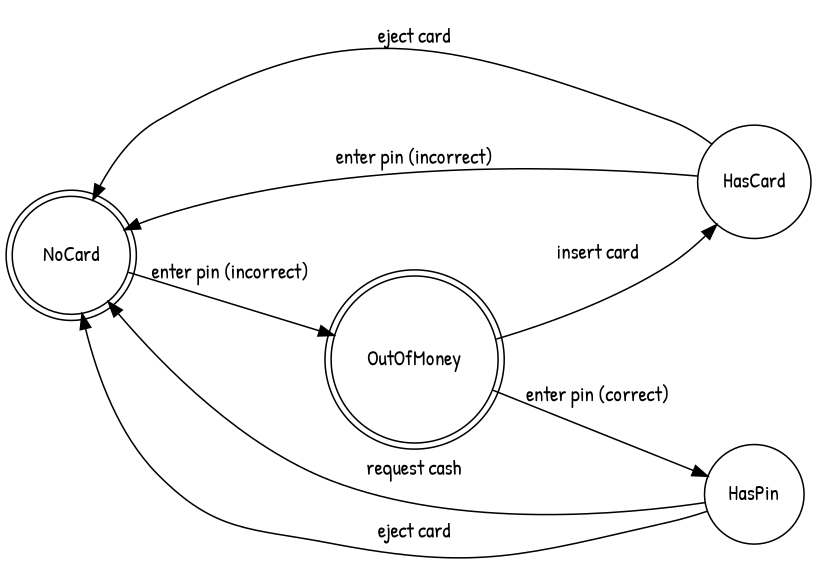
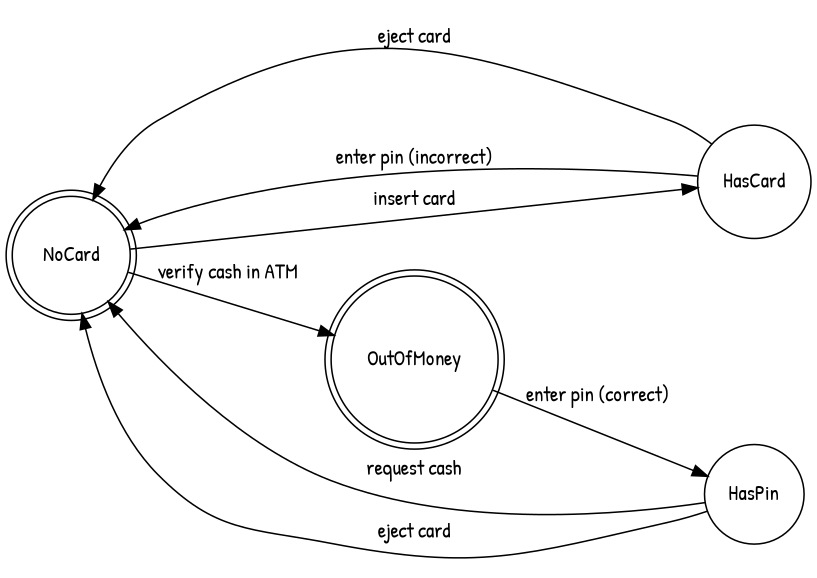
edge "NoCard" -> "OutOfMoney": label "enter pin (incorrect)" -> "verify cash in ATM "
edge "OutOfMoney" -> "HasCard": now "NoCard" -> "HasCard"
